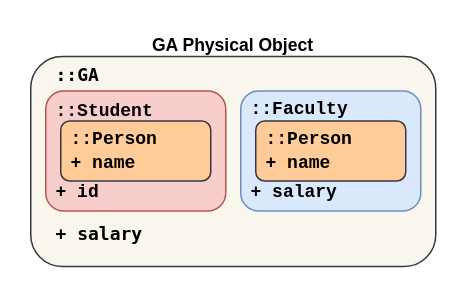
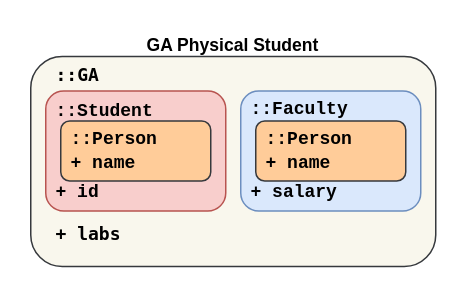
node "GA Physical Object": label "GA Physical Object" -> "GA Physical Student"
node "::GA + salary": label "::GA + salary" -> "::GA + labs"
